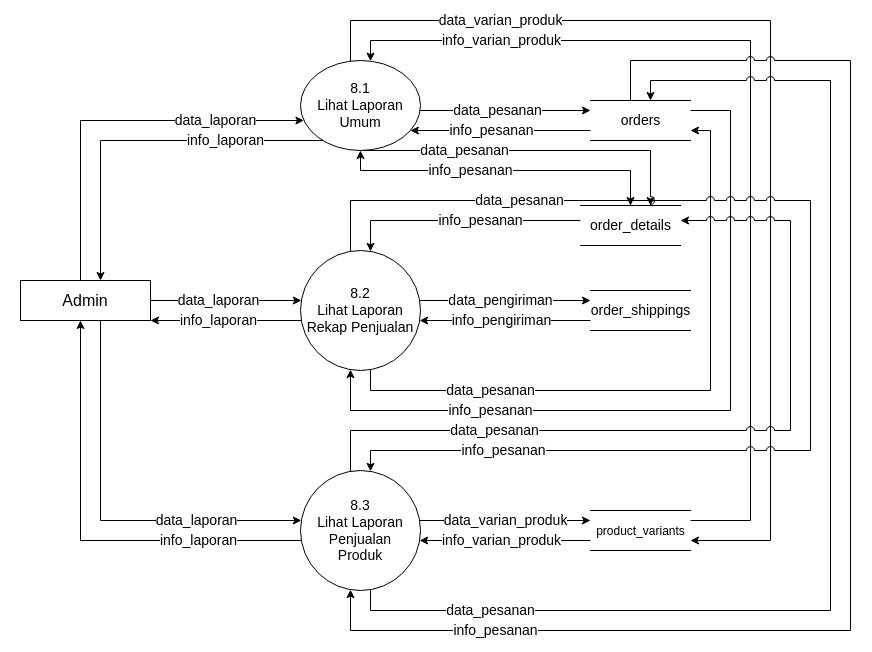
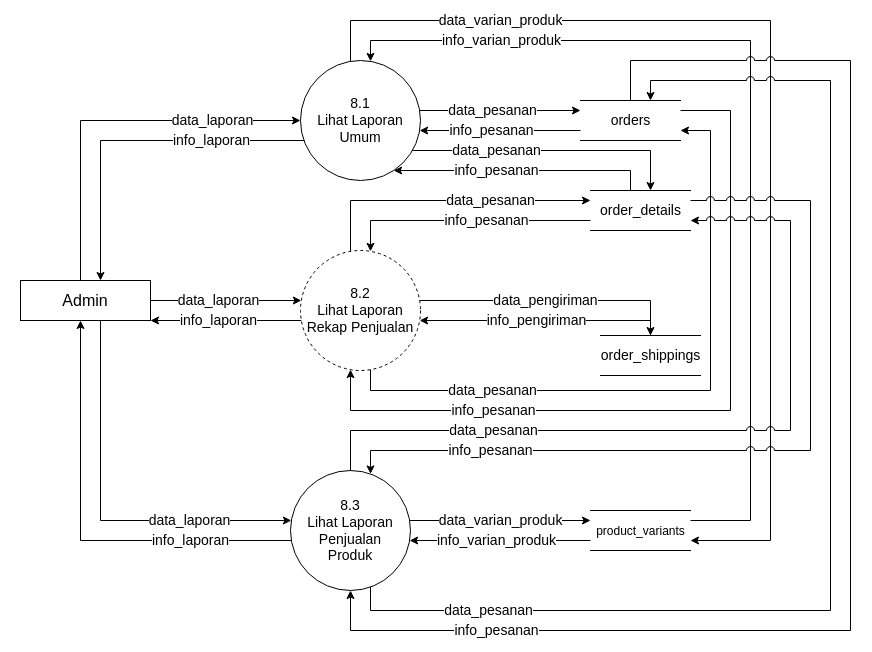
node "8.1 Lihat Laporan Umum": size 120x90 -> 120x120
node "orders": moved (641, 121) -> (631, 121)
node "order_details": moved (631, 226) -> (641, 211)
node "8.2 Lihat Laporan Rekap Penjualan": style solid -> dashed
node "order_shippings": moved (641, 311) -> (651, 356)
node "8.3 Lihat Laporan Penjualan Produk": moved (361, 531) -> (351, 531)
